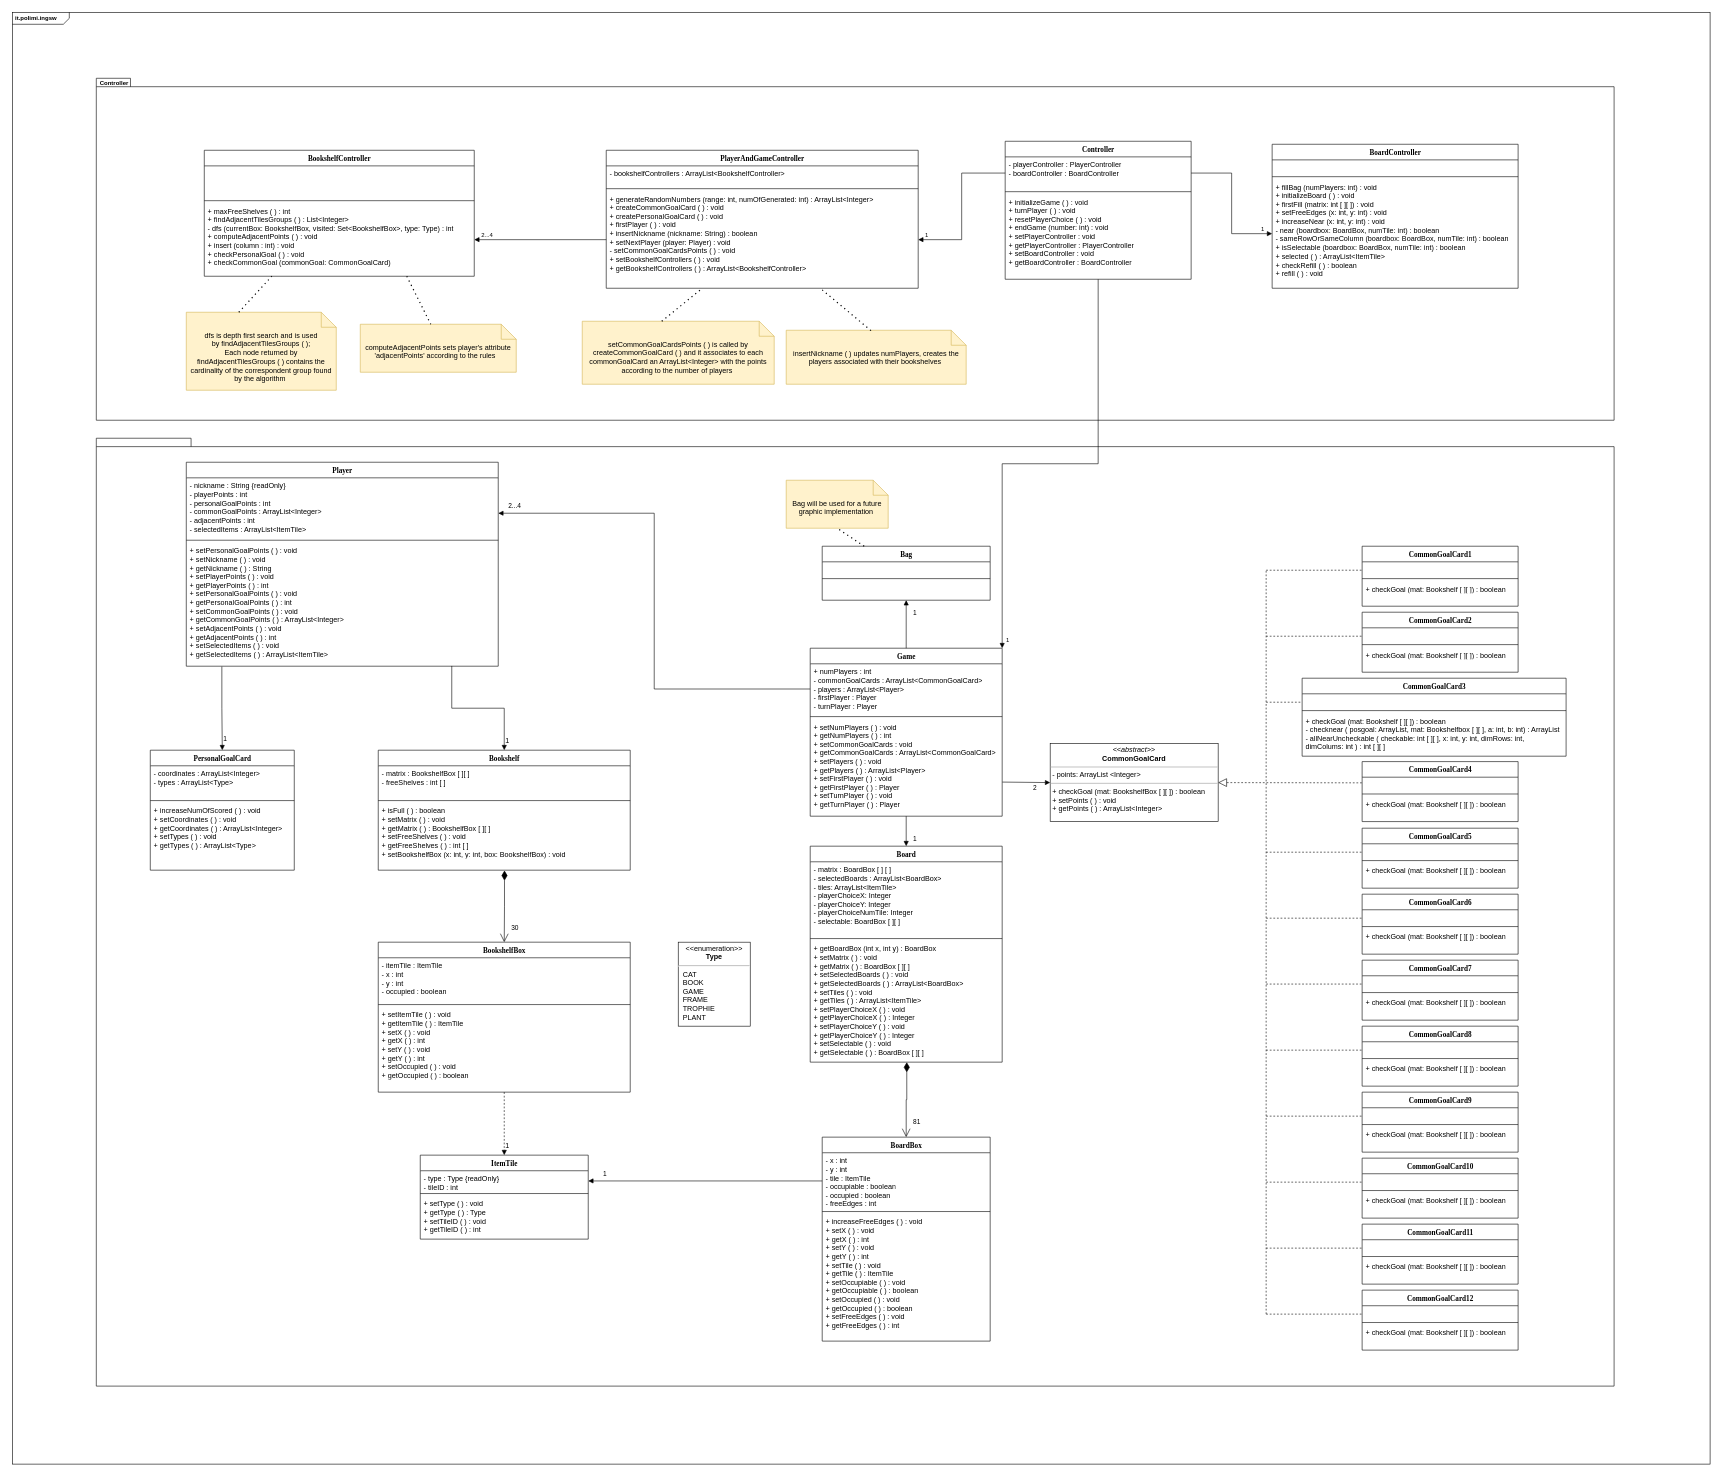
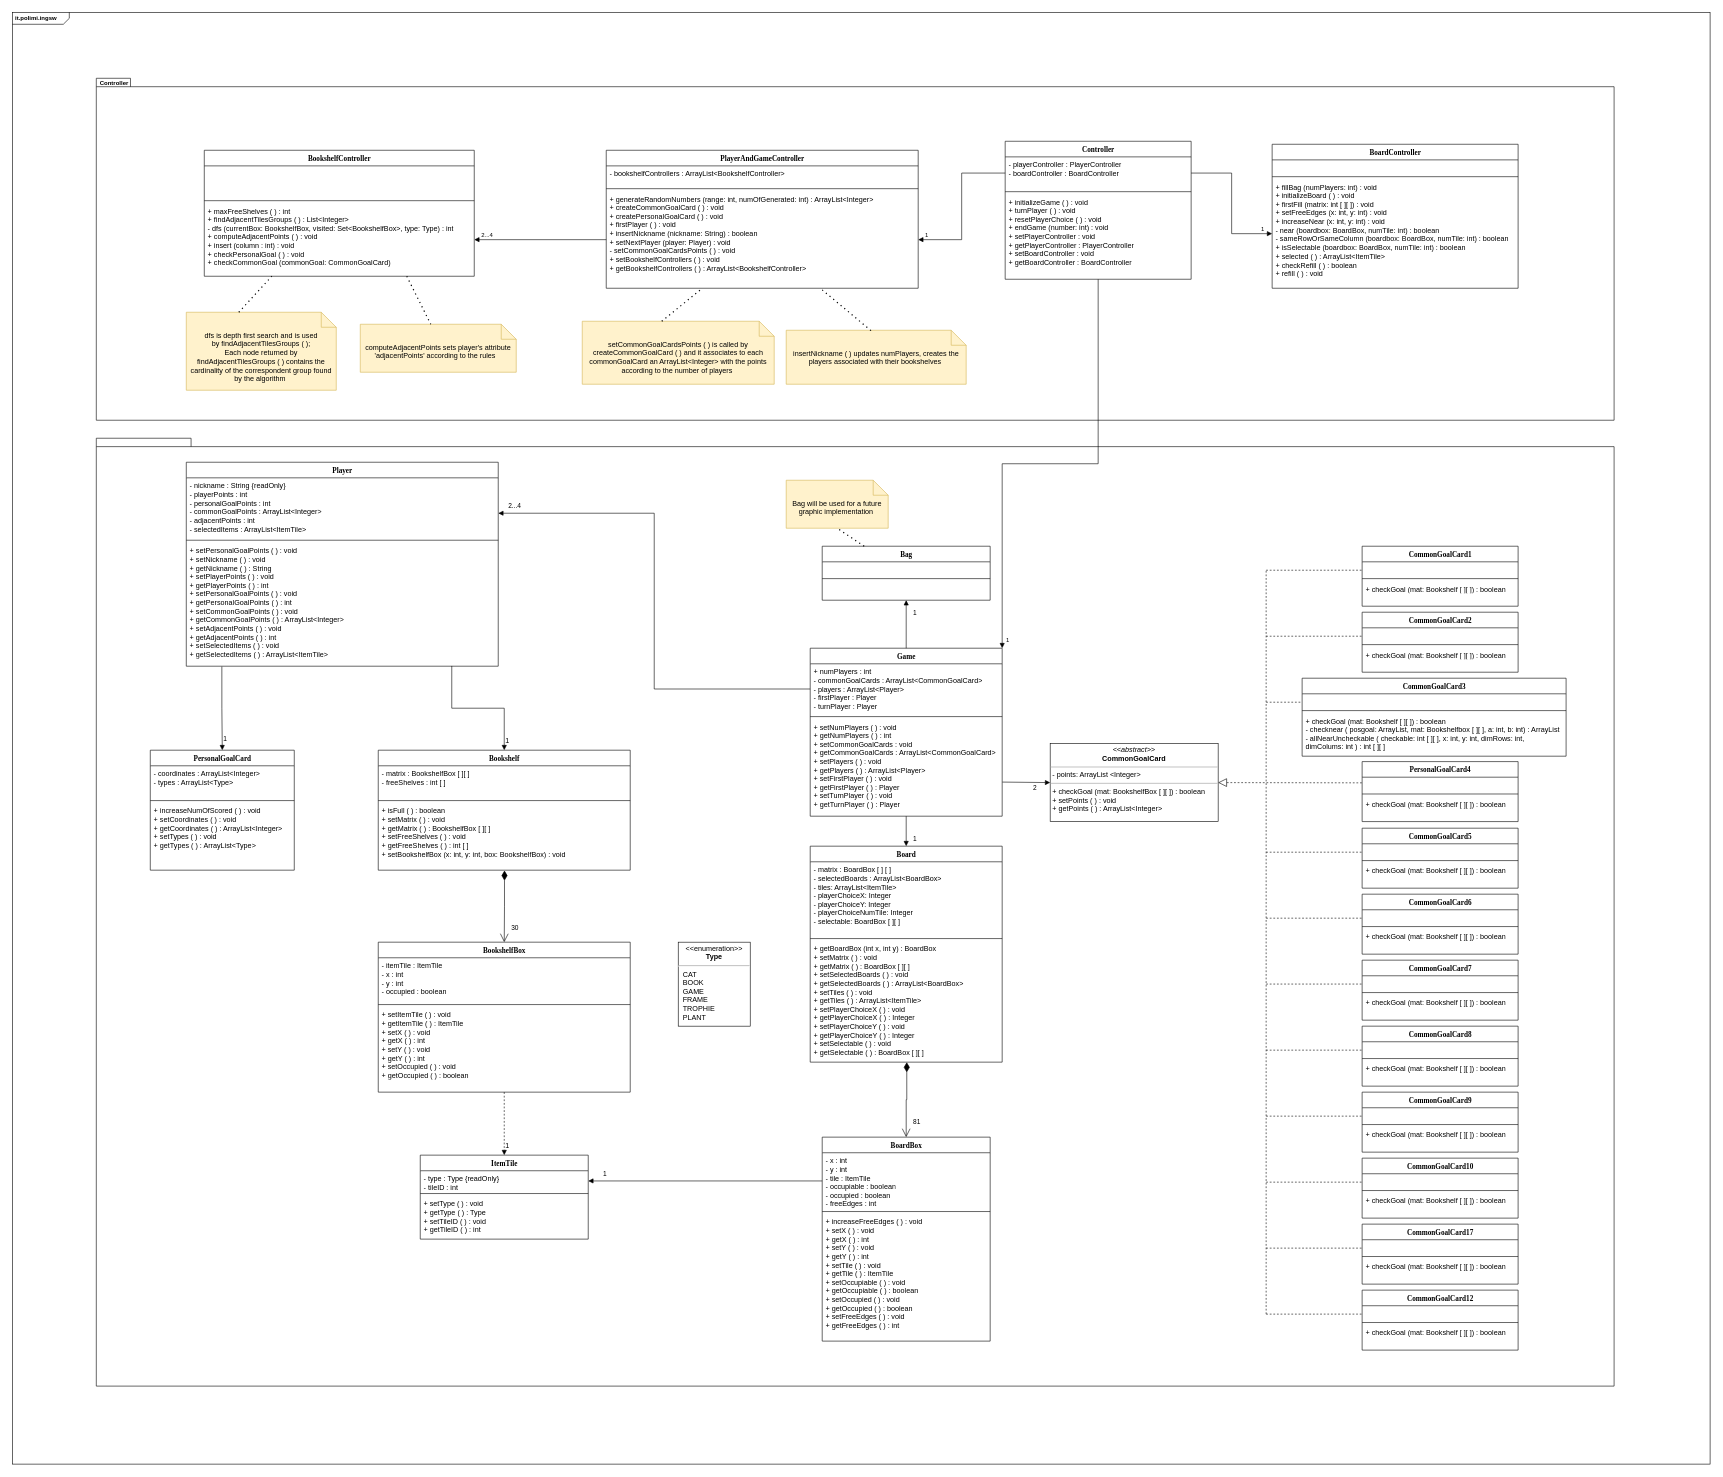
node "CommonGoalCard4": label "CommonGoalCard4" -> "PersonalGoalCard4"
node "CommonGoalCard11": label "CommonGoalCard11" -> "CommonGoalCard17"
